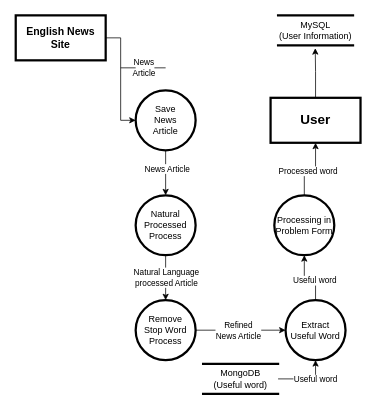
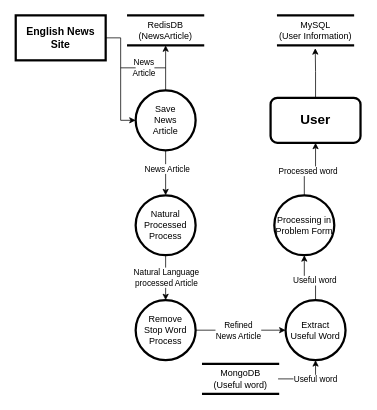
node "RedisDB (NewsArticle)": added
edge "Save News Article" -> "RedisDB (NewsArticle)": added
node "User": shape rectangle -> rounded rectangle
